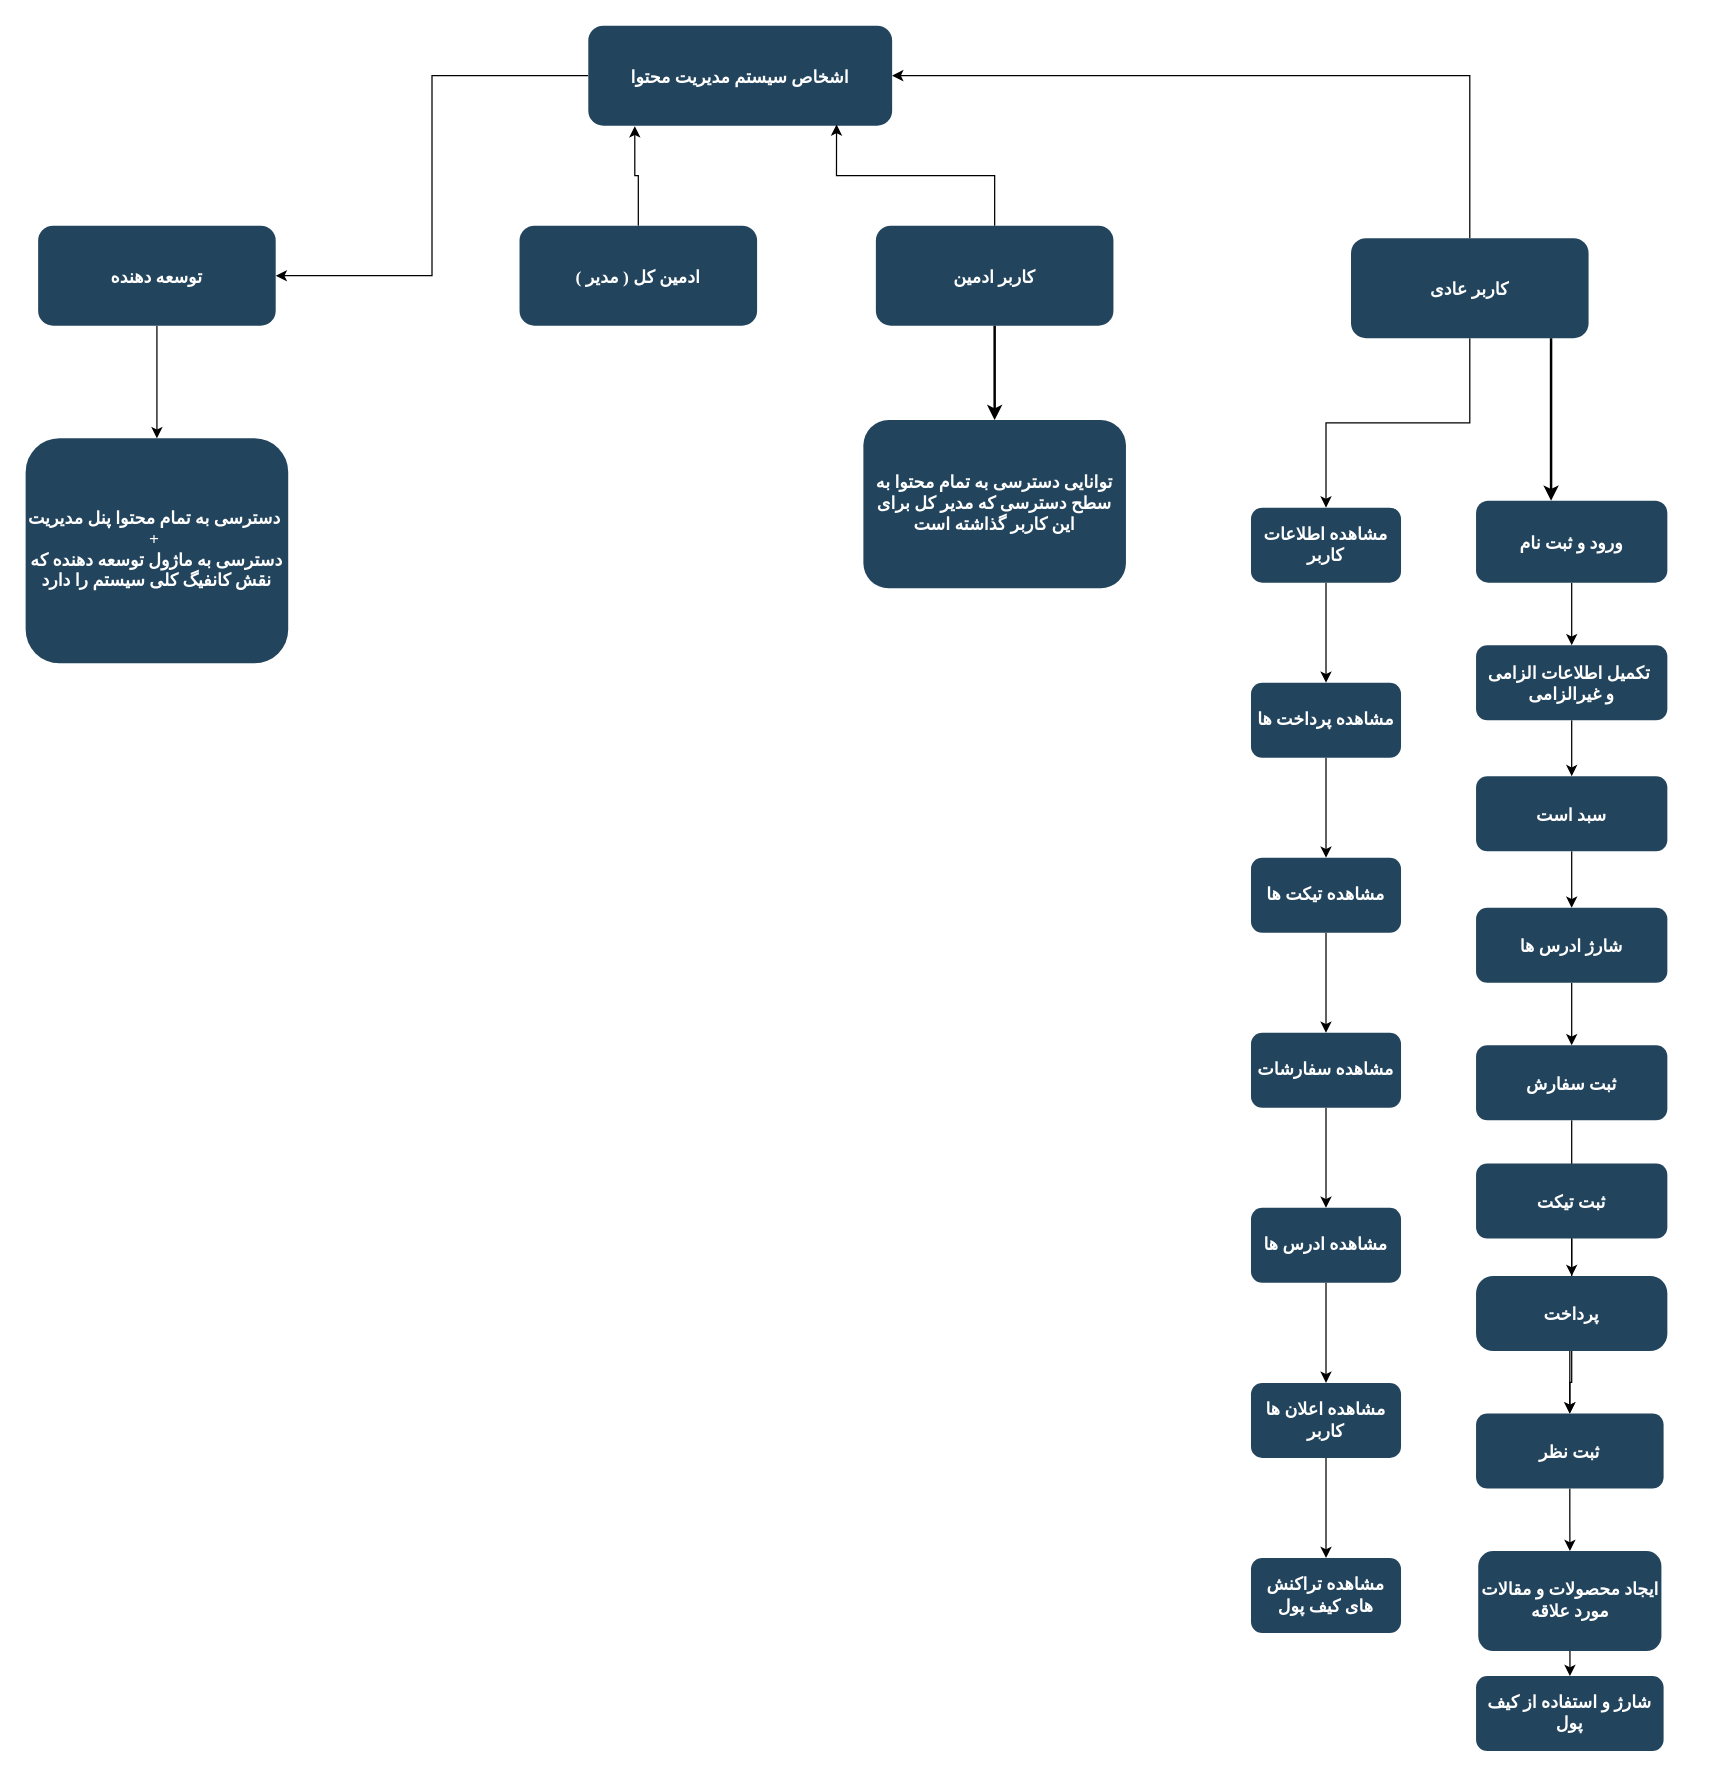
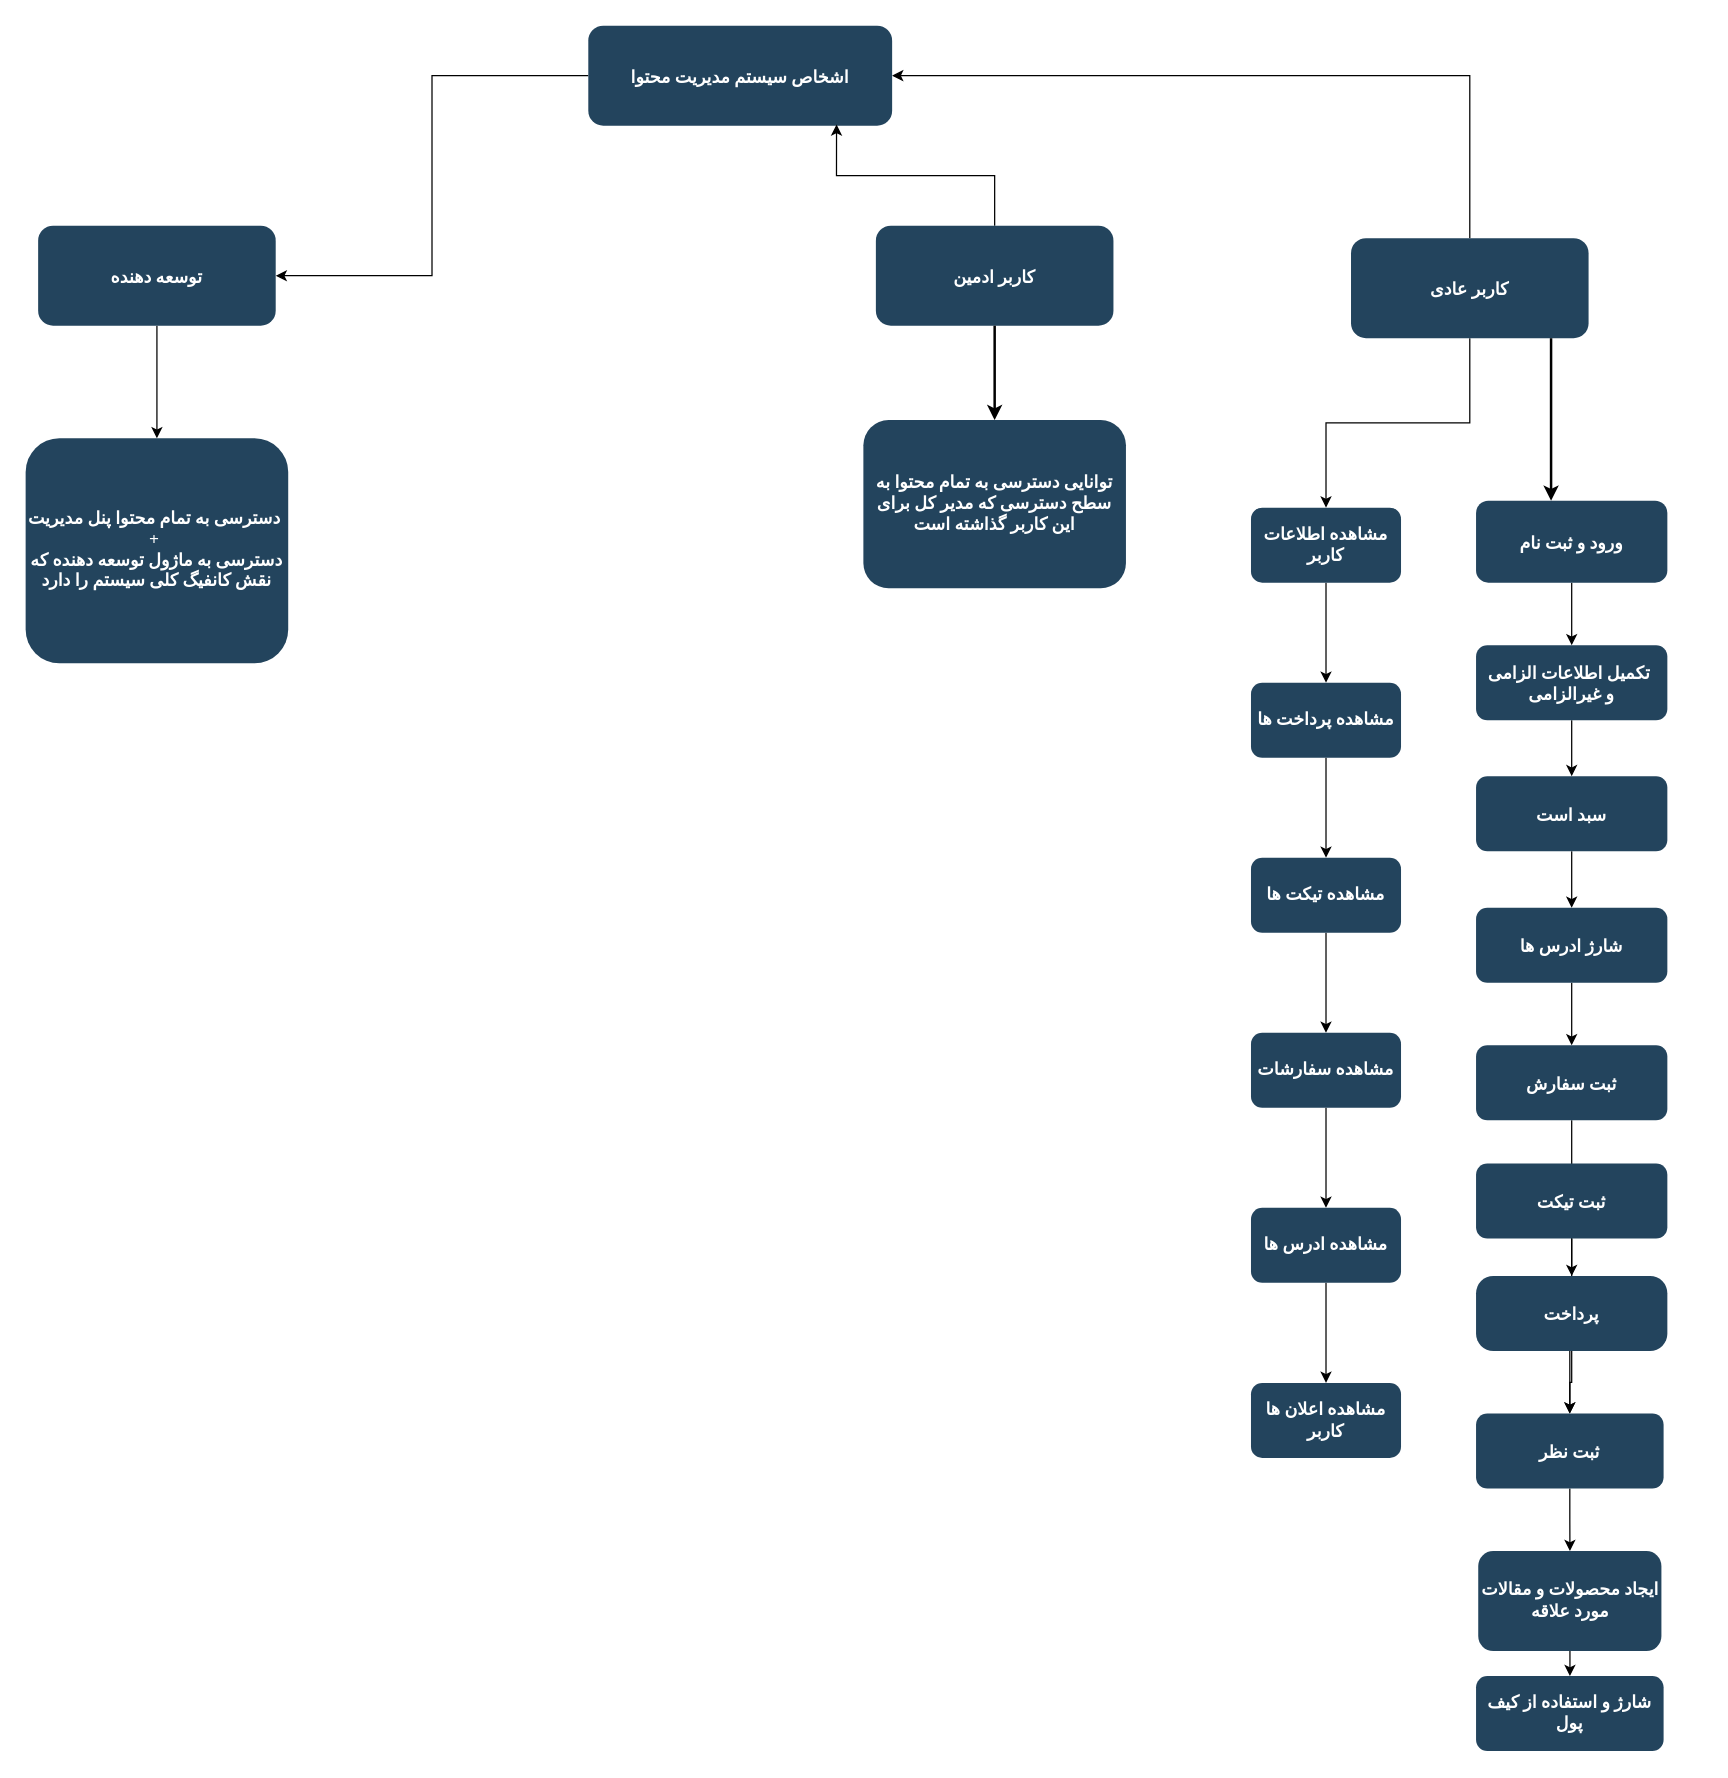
edge "ادمین کل ( مدیر )" -> "اشخاص سیستم مدیریت محتوا": removed
node "ادمین کل ( مدیر )": removed
edge "مشاهده اعلان ها کاربر" -> "مشاهده تراکنش های کیف پول": removed
node "مشاهده تراکنش های کیف پول": removed
